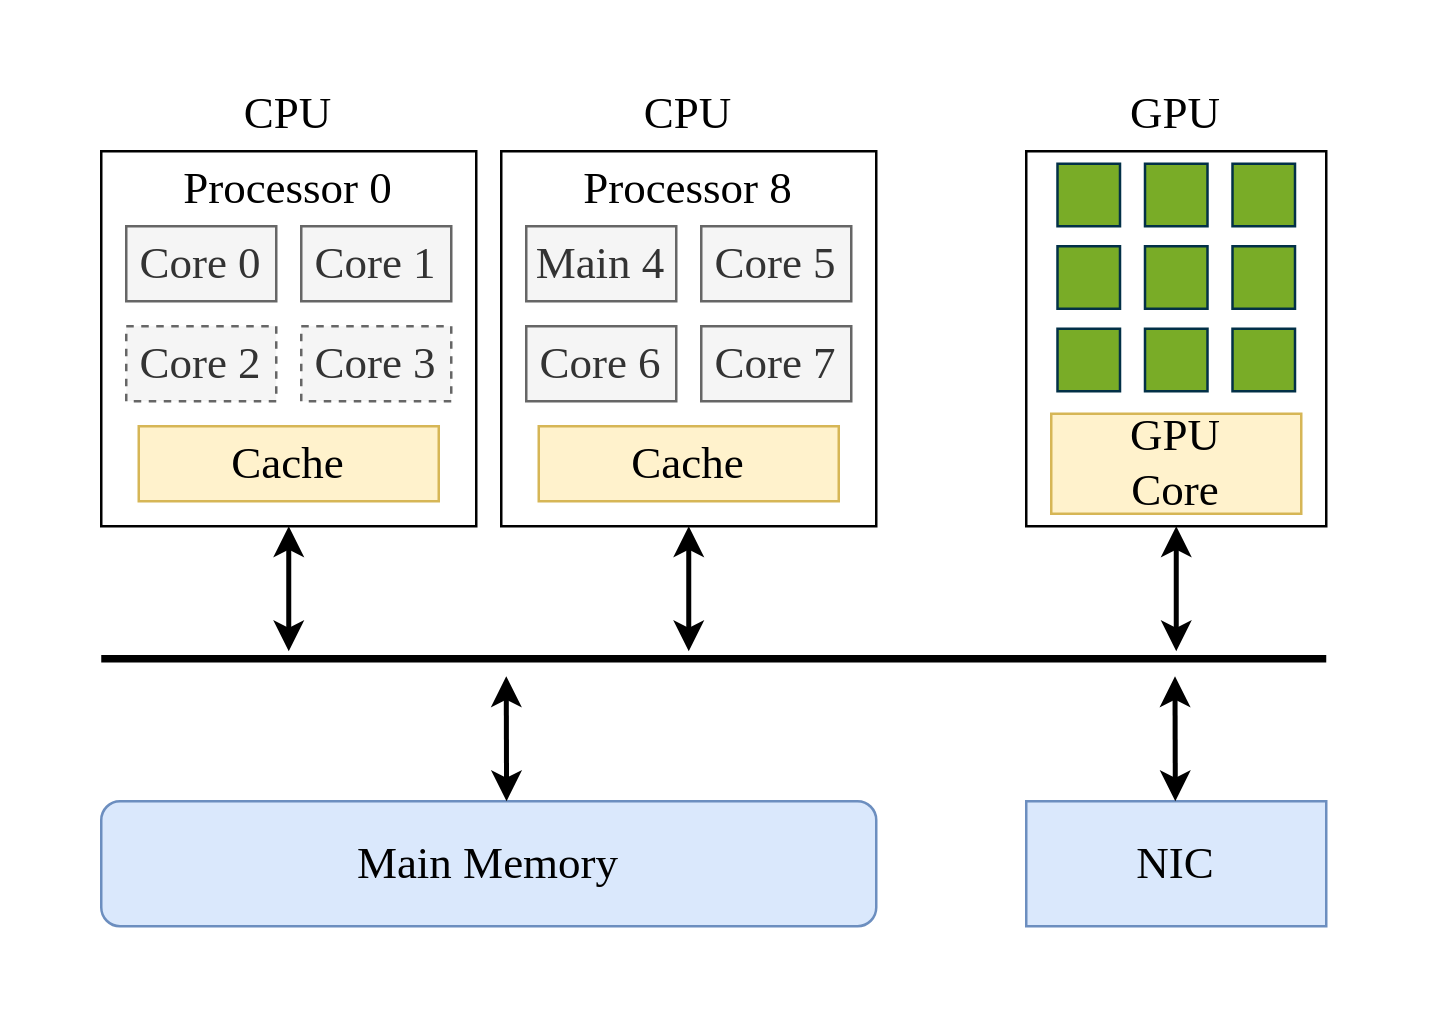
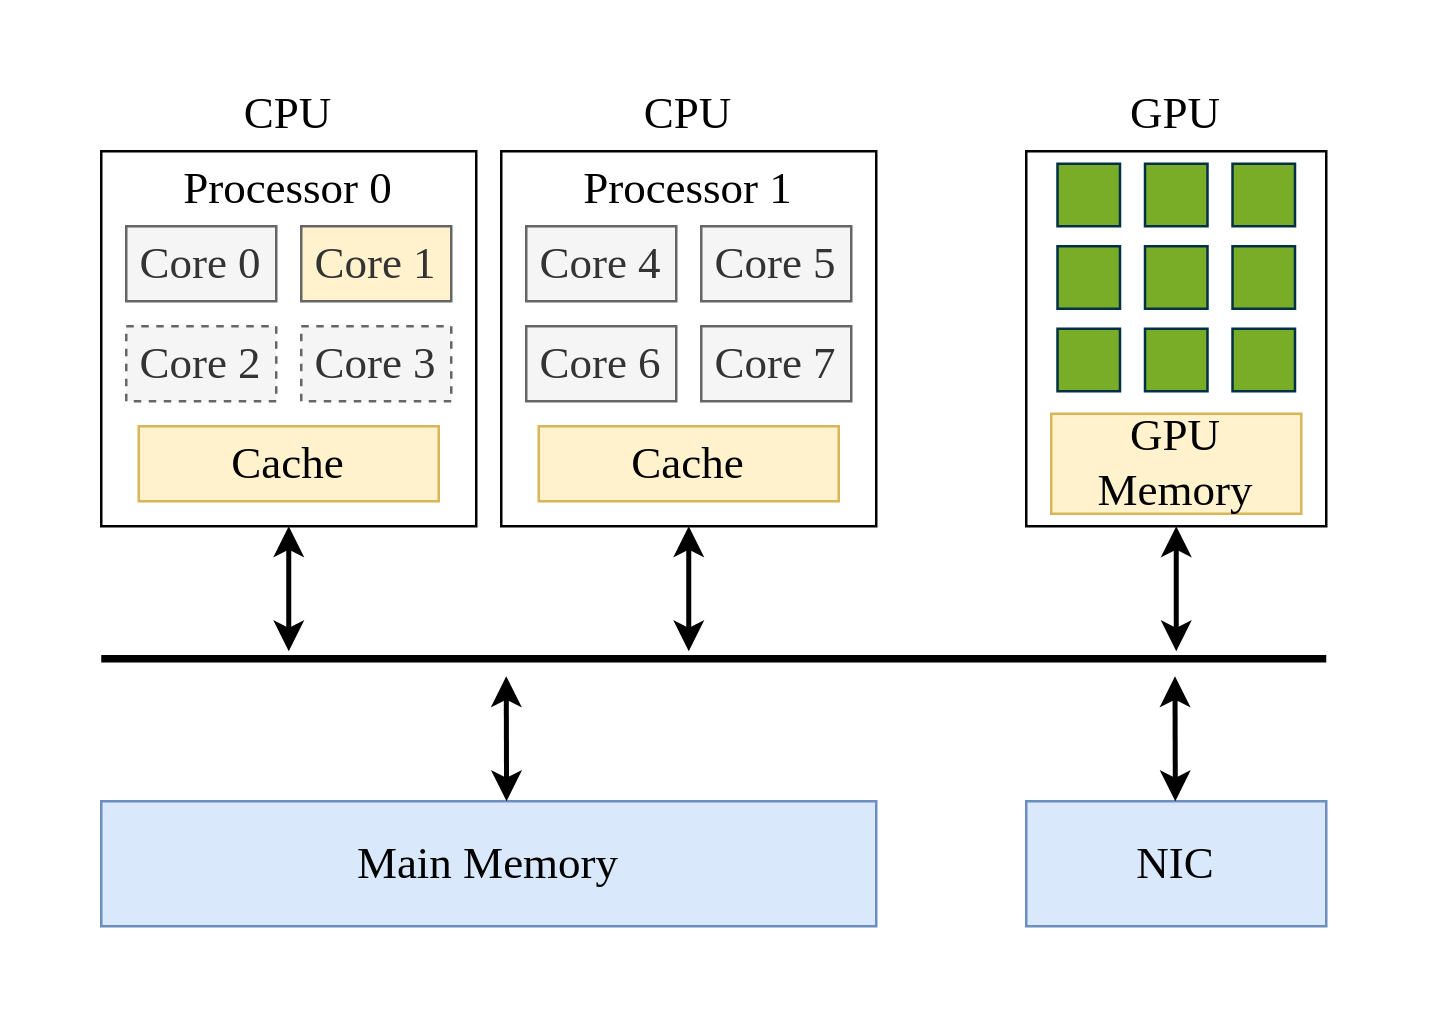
node "Processor 8": label "Processor 8" -> "Processor 1"
node "Core 1": fillcolor #f5f5f5 -> #fff2cc
node "Main 4": label "Main 4" -> "Core 4"
node "GPU Core": label "GPU Core" -> "GPU Memory"
node "Main Memory": shape rounded rectangle -> rectangle
